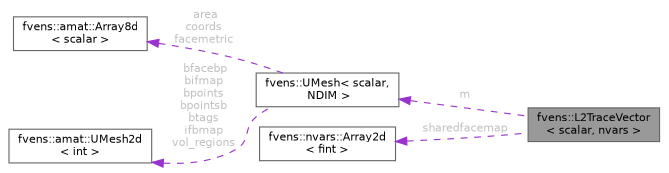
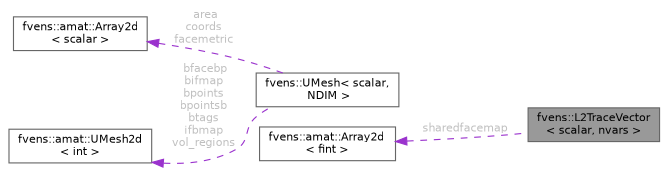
node "fvens::amat::Array8d < scalar >": label "fvens::amat::Array8d < scalar >" -> "fvens::amat::Array2d < scalar >"
edge "fvens::L2TraceVector < scalar, nvars >" -> "fvens::UMesh< scalar, NDIM >": removed, label "m"
node "fvens::nvars::Array2d < fint >": label "fvens::nvars::Array2d < fint >" -> "fvens::amat::Array2d < fint >"
